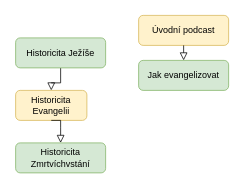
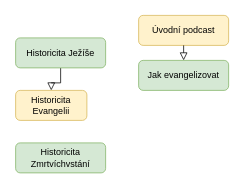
edge "Historicita Evangelii" -> "Historicita Zmrtvíchvstání": removed
